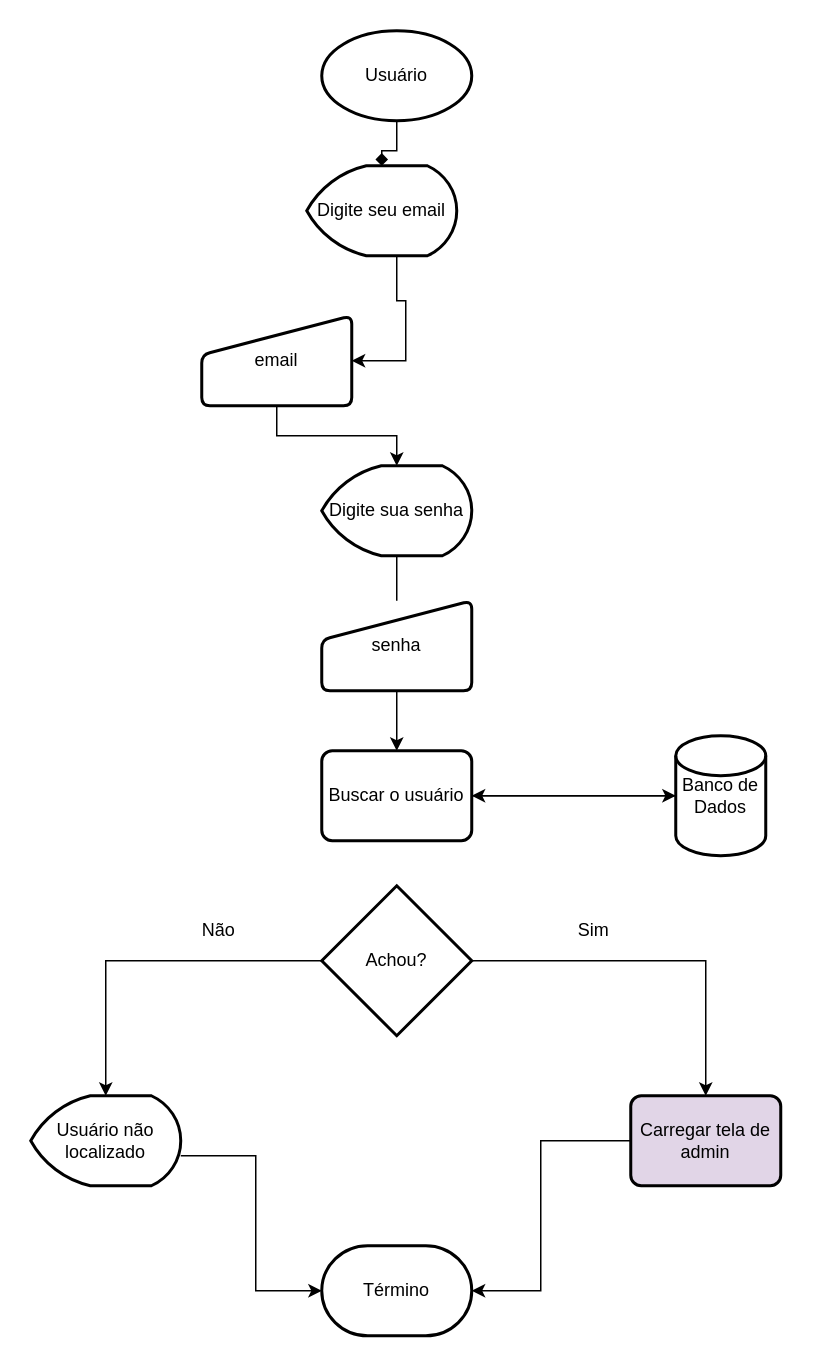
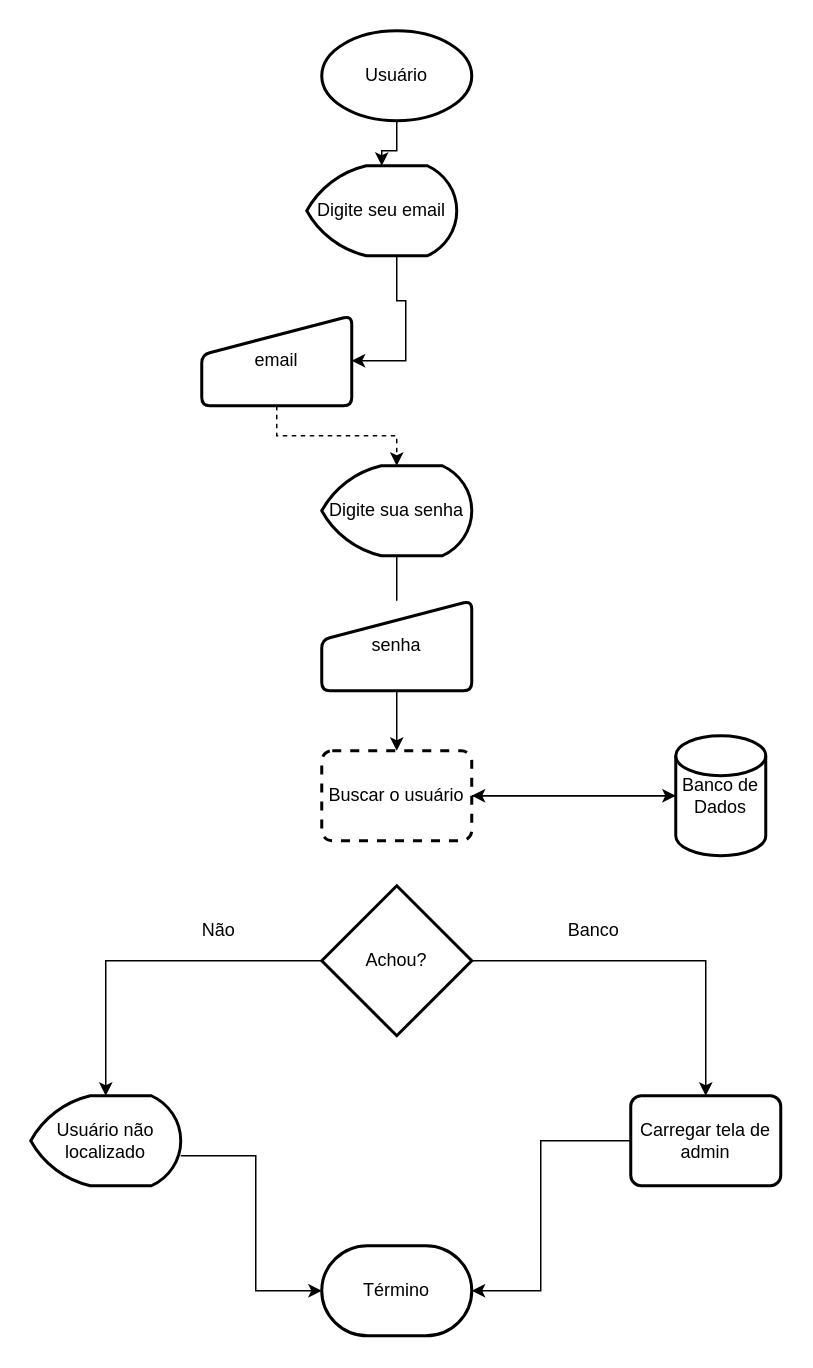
edge "Usuário" -> "Digite seu email": arrowhead diamond -> classic
edge "email" -> "Digite sua senha": style solid -> dashed
node "Buscar o usuário": style solid -> dashed
node "Sim": label "Sim" -> "Banco"
node "Carregar tela de admin": fillcolor #e1d5e7 -> #ffffff
